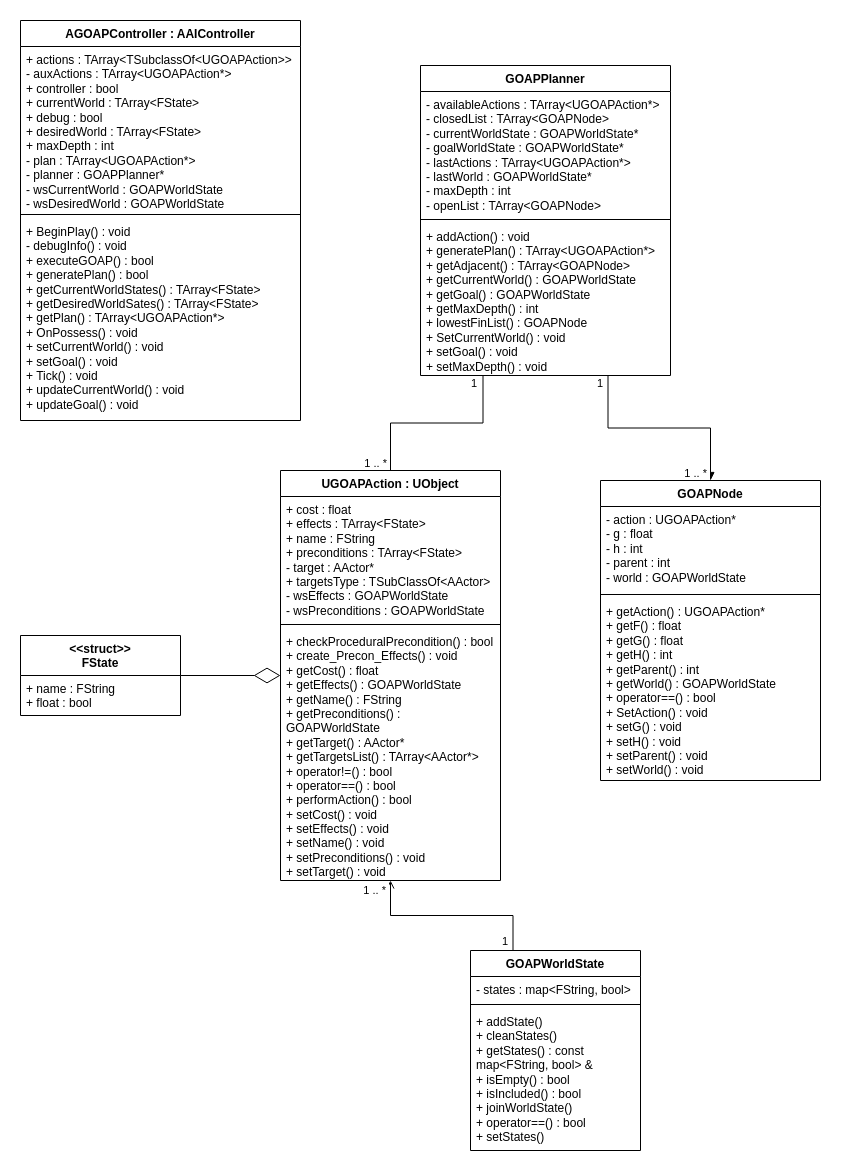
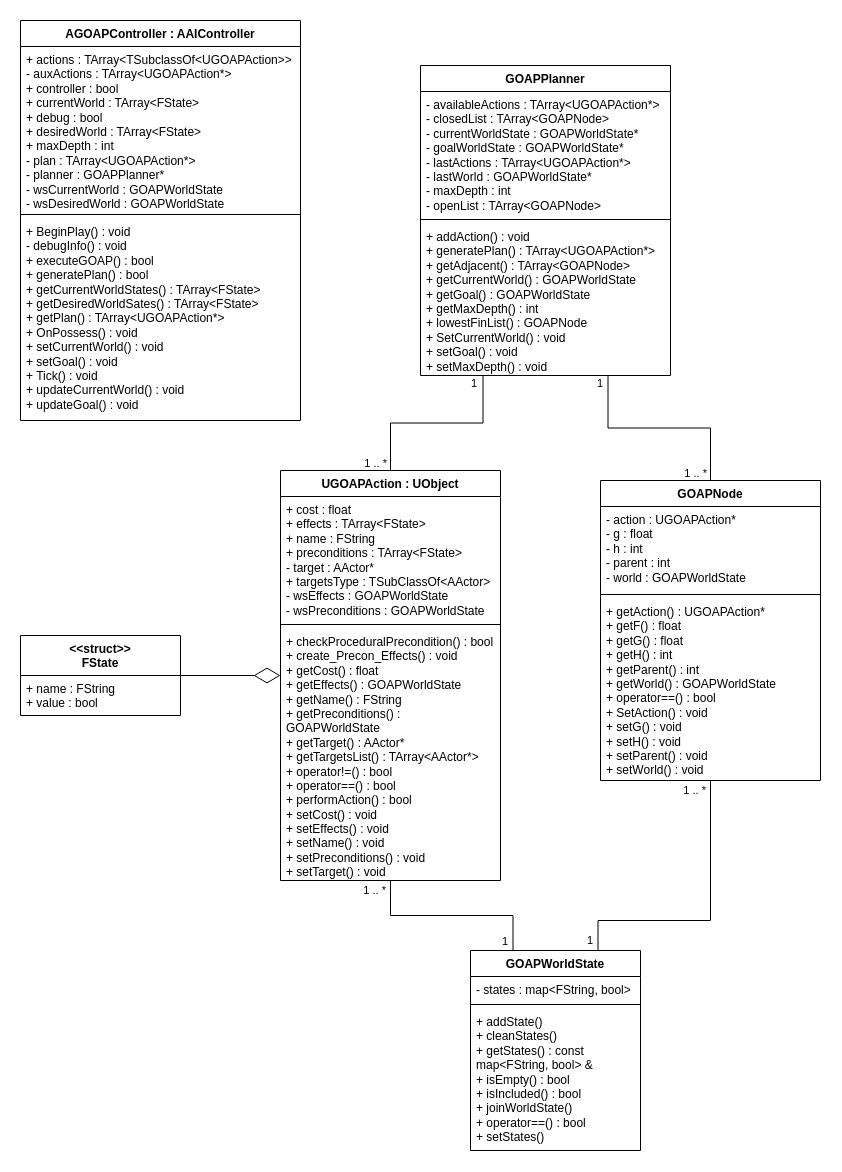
edge "GOAPPlanner" -> "GOAPNode": arrowhead block -> none
node "+ name : FString + float : bool": label "+ name : FString + float : bool" -> "+ name : FString + value : bool"
edge "GOAPWorldState" -> "UGOAPAction : UObject": arrowhead open -> none
edge "GOAPNode" -- "GOAPWorldState": added, labels "1 .. *", "1"
